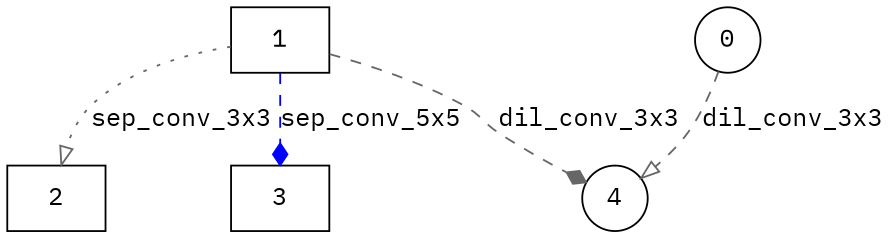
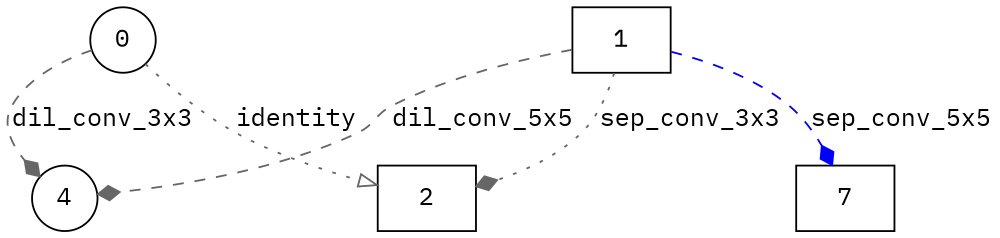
edge "1" -> "2": arrowhead onormal -> diamond
edge "1" -> "4": label "dil_conv_3x3" -> "dil_conv_5x5"
edge "0" -> "4": arrowhead onormal -> diamond
edge "0" -> "2": added, label "identity"
node "3": label "3" -> "7"
